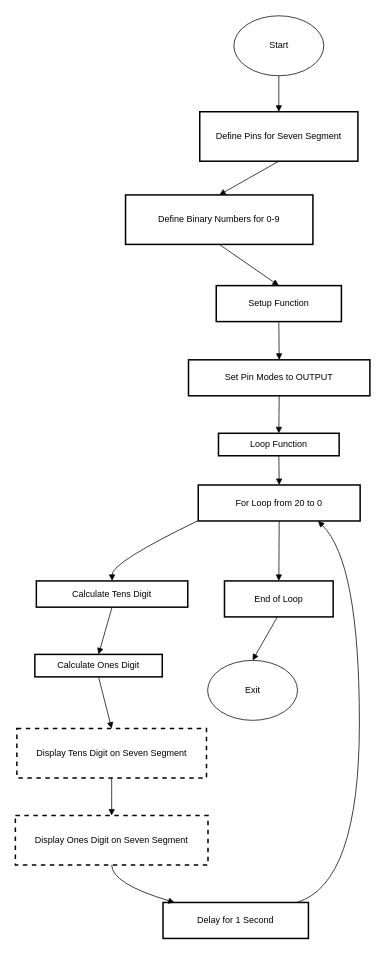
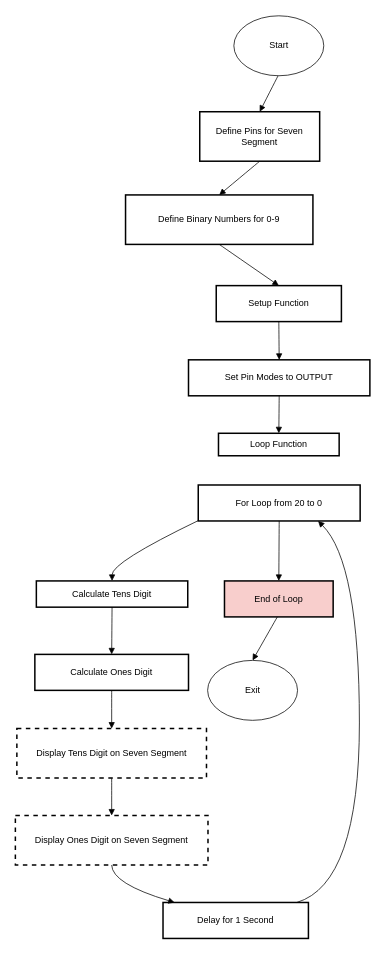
node "Define Pins for Seven Segment": size 158x50 -> 120x50
edge "Loop Function" -> "For Loop from 20 to 0": removed
node "End of Loop": fillcolor #ffffff -> #f8cecc
node "Calculate Ones Digit": size 128x23 -> 154x36
